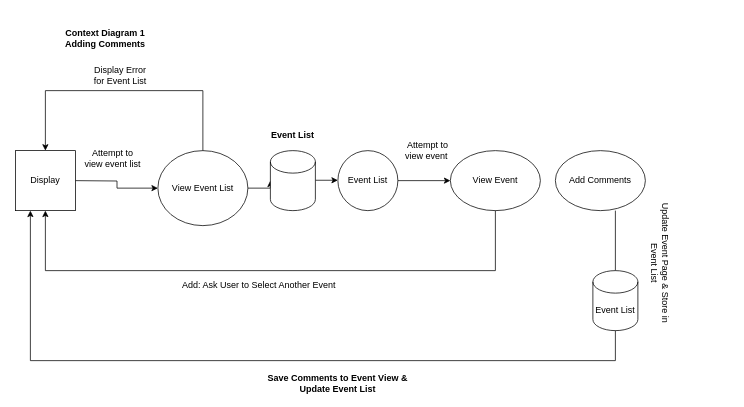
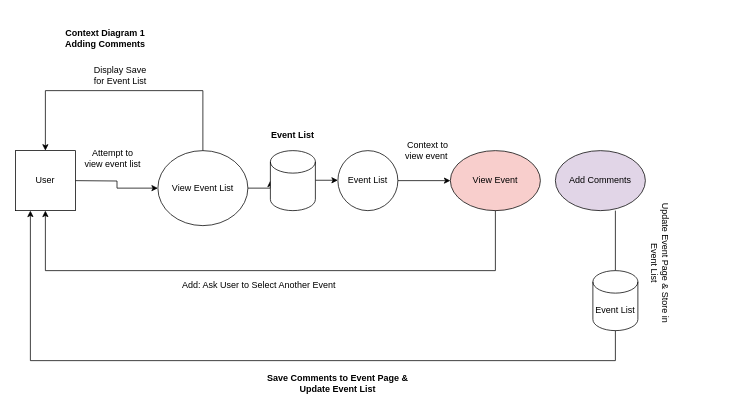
node "Display Error for Event List": label "Display Error for Event List" -> "Display Save for Event List"
node "Attempt to view event": label "Attempt to view event" -> "Context to view event"
node "Display": label "Display" -> "User"
node "View Event": fillcolor #ffffff -> #f8cecc
node "Add Comments": fillcolor #ffffff -> #e1d5e7
node "Save Comments to Event View & Update Event List": label "Save Comments to Event View & Update Event List" -> "Save Comments to Event Page & Update Event List"
